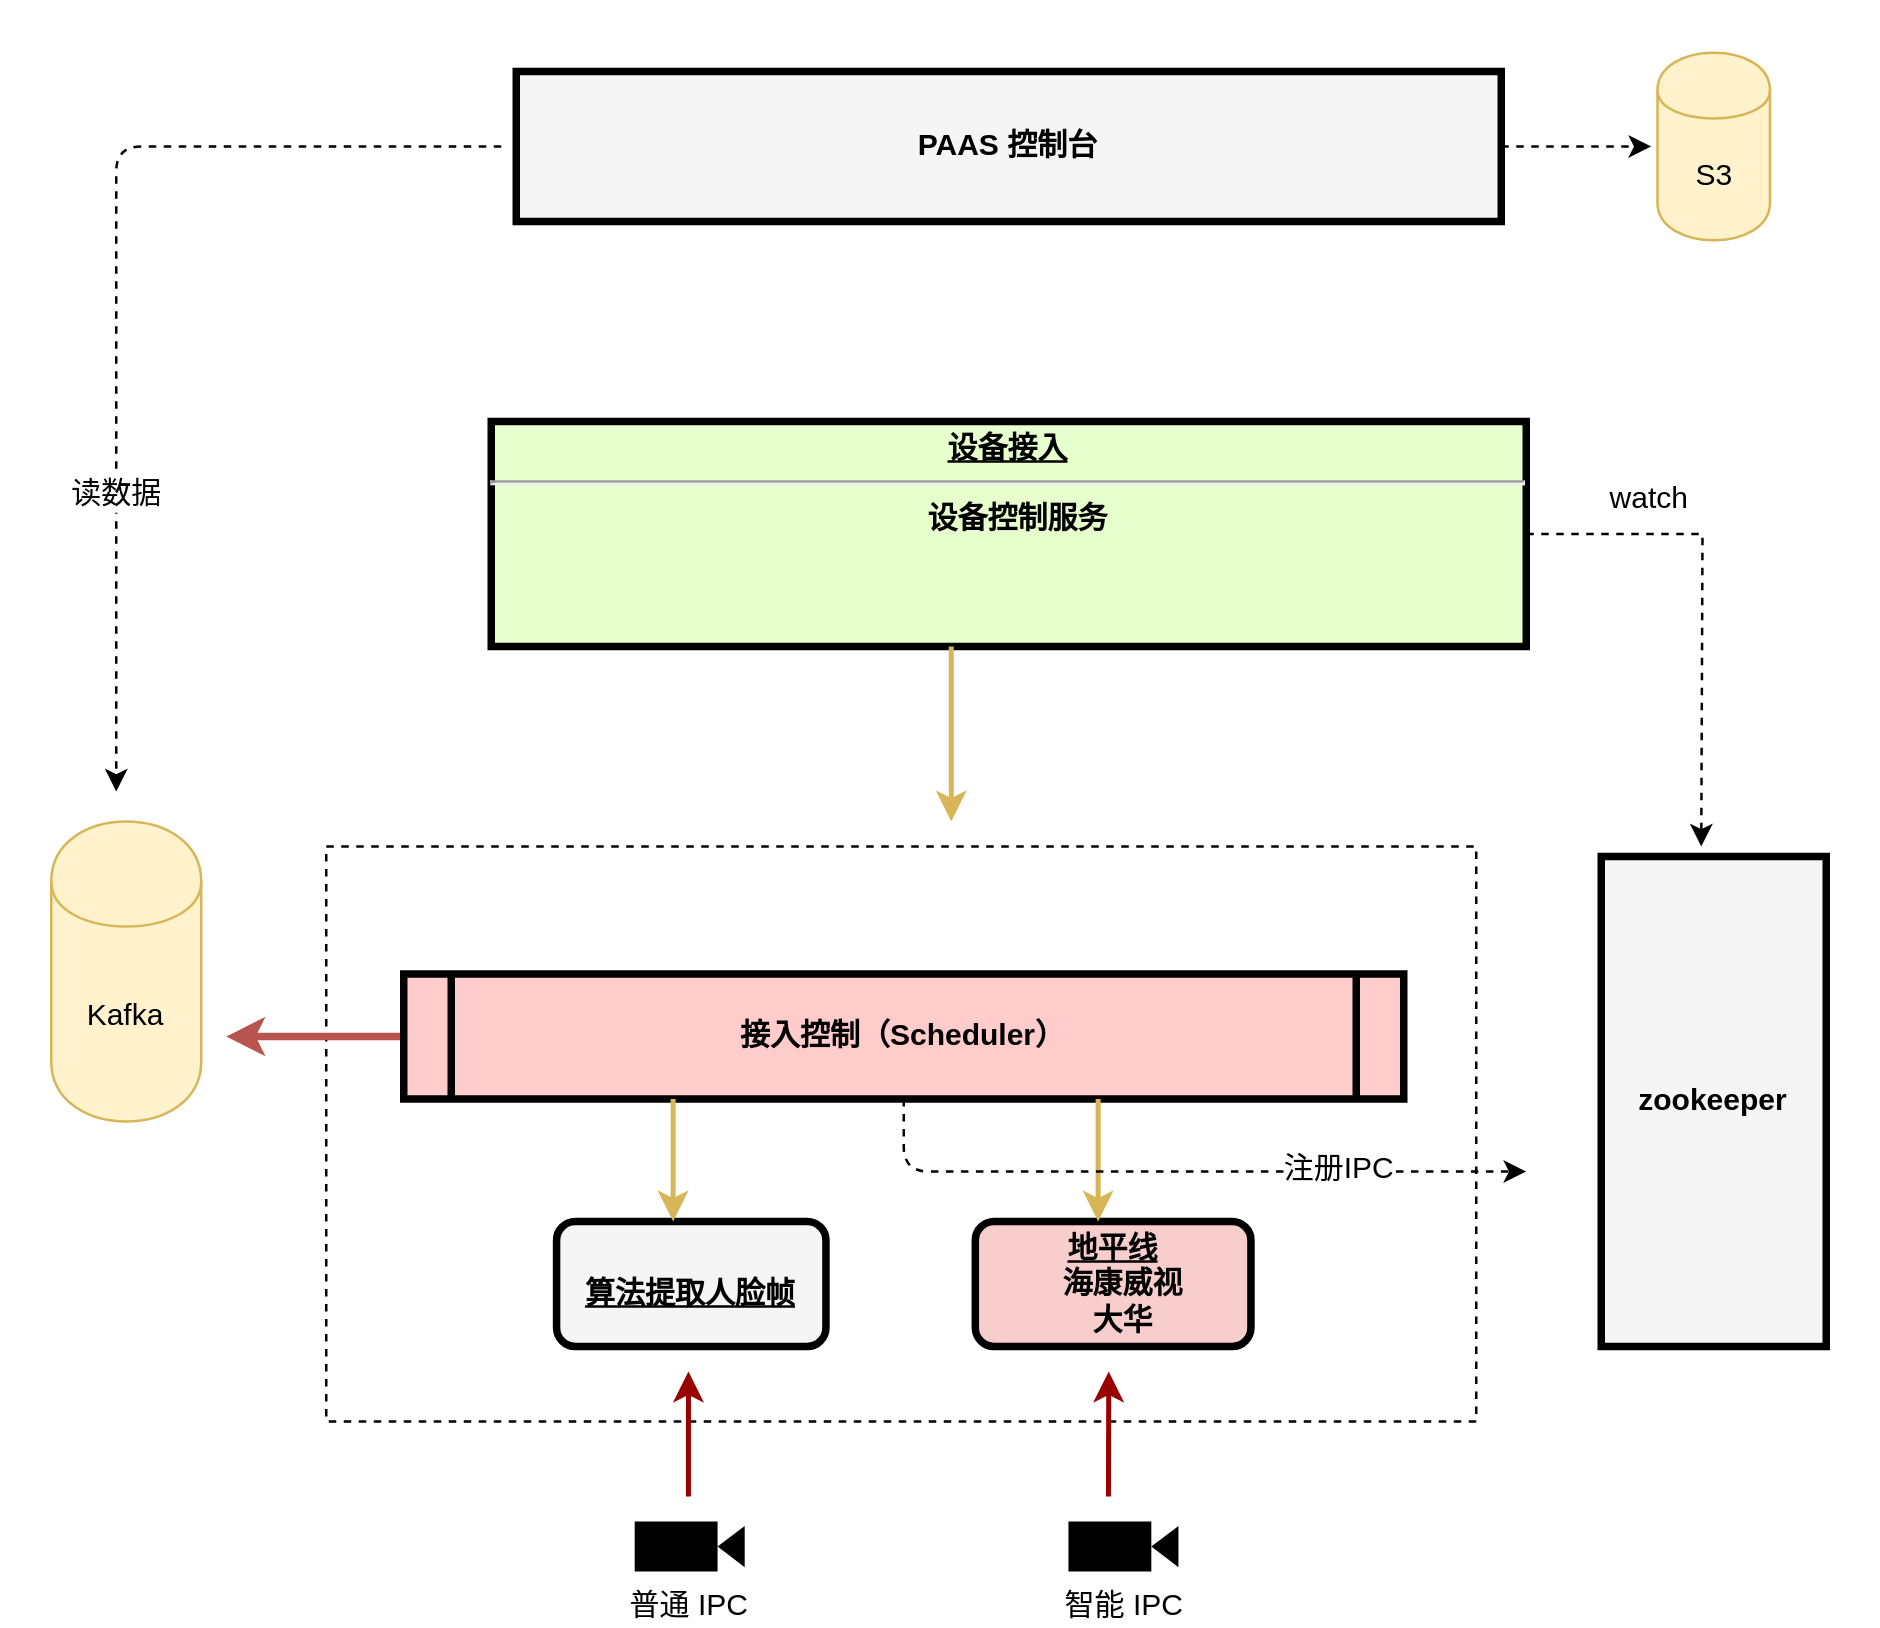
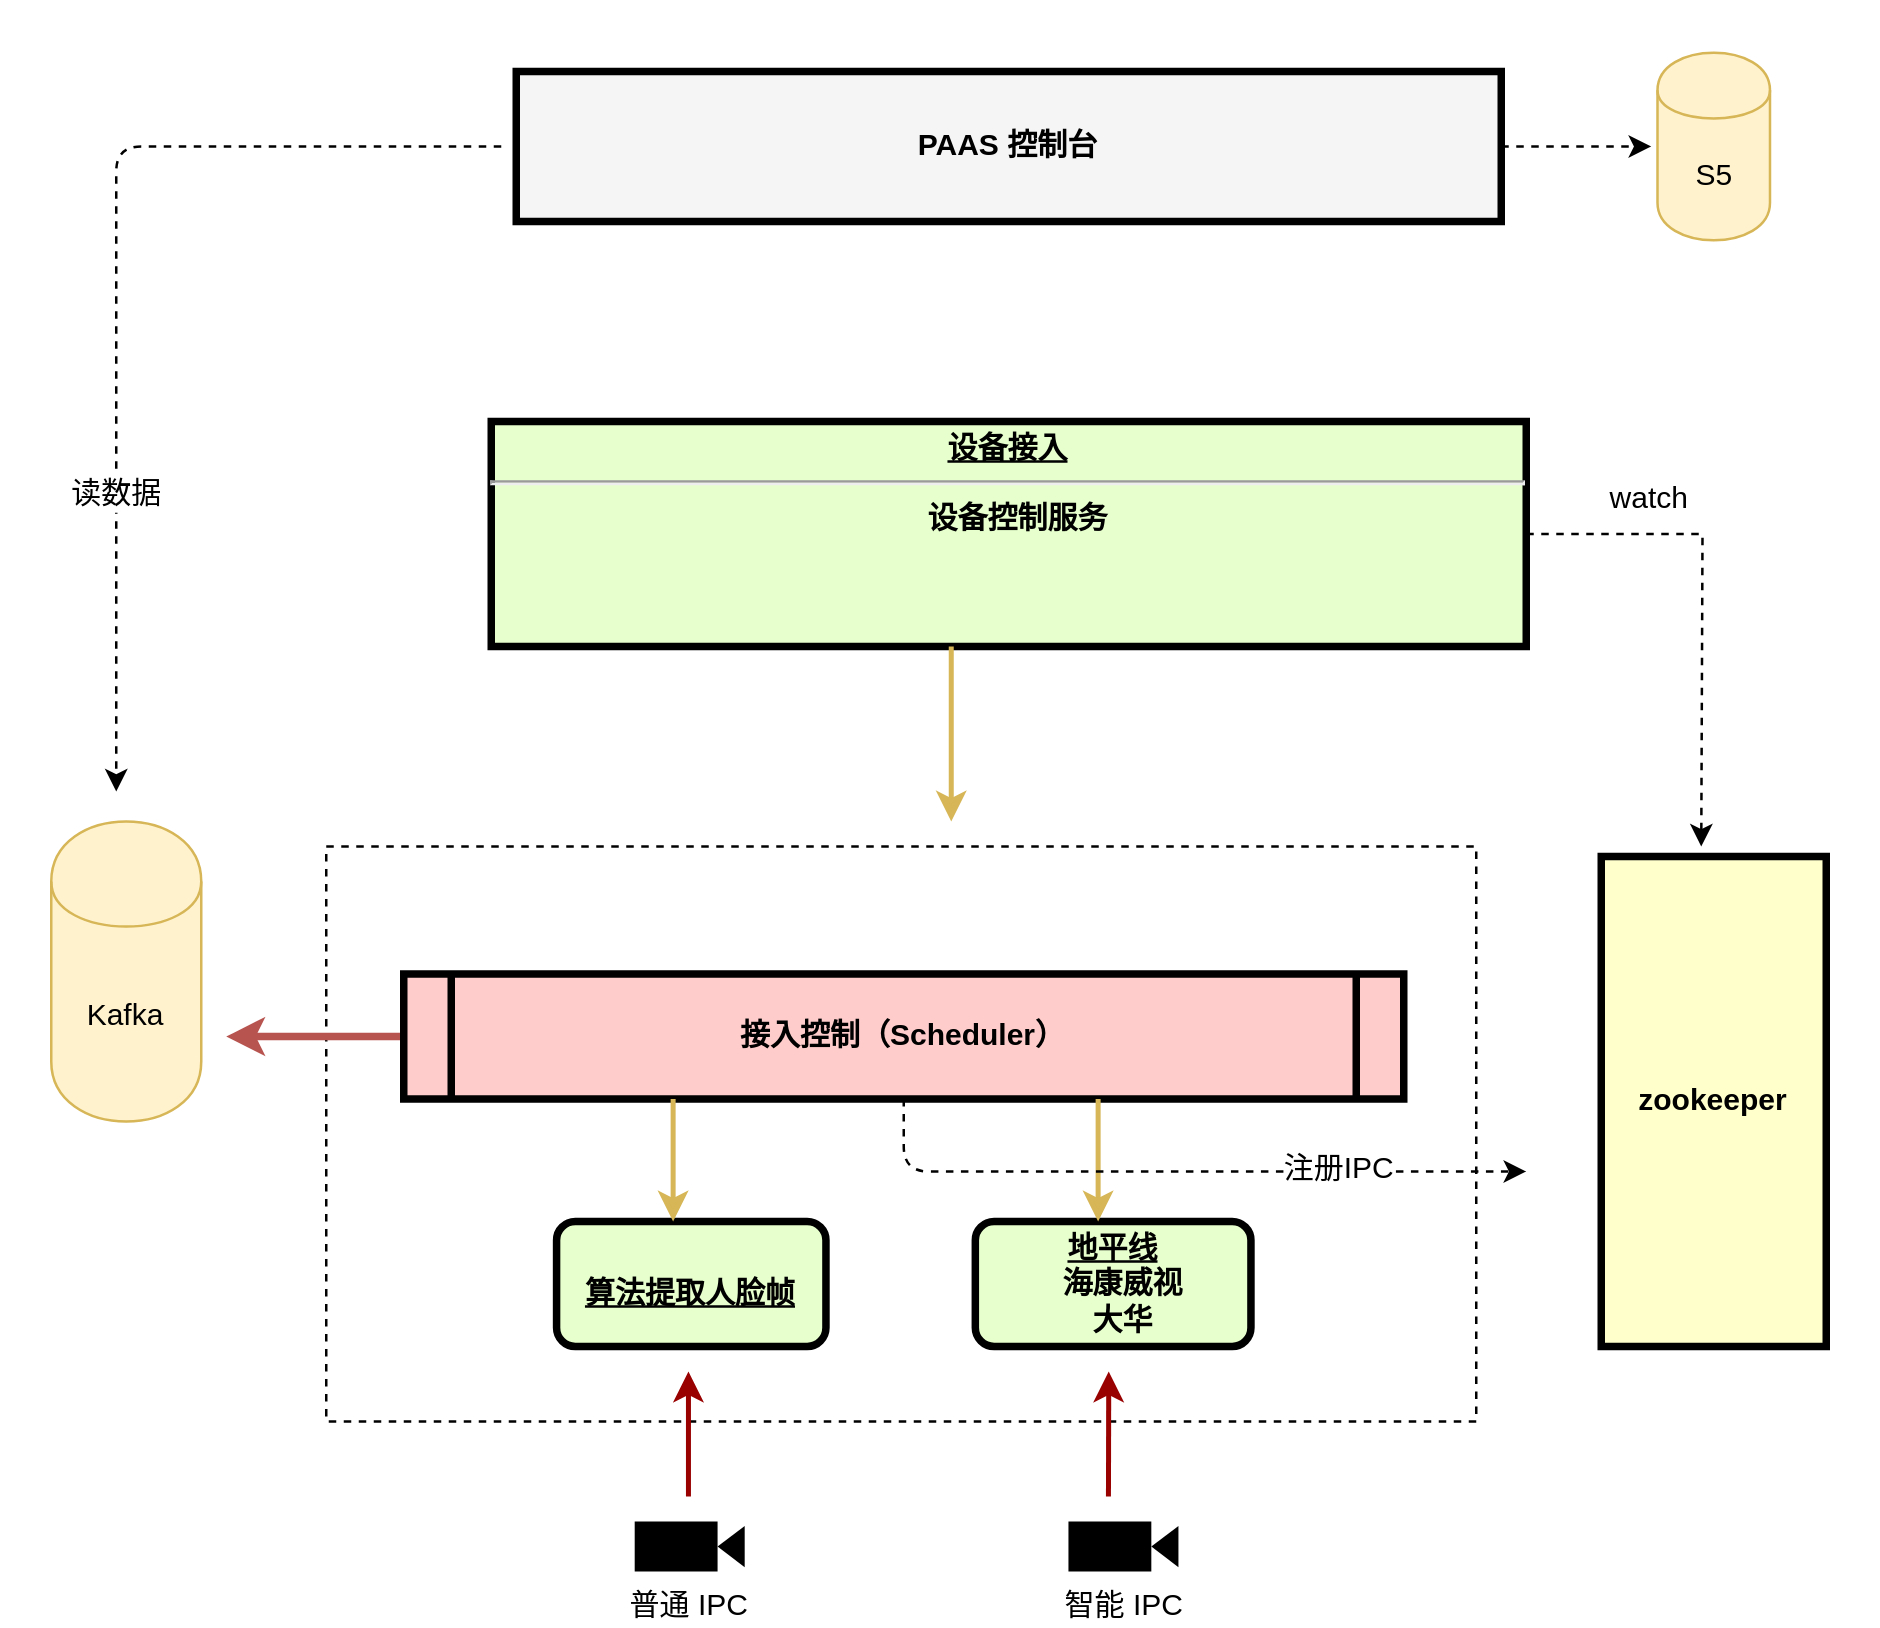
node "S3": label "S3" -> "S5"
node "zookeeper": fillcolor #f5f5f5 -> #ffffcc
node "算法提取人脸帧": fillcolor #f5f5f5 -> #e6ffcc
node "地平线 海康威视 大华": fillcolor #f8cecc -> #e6ffcc
